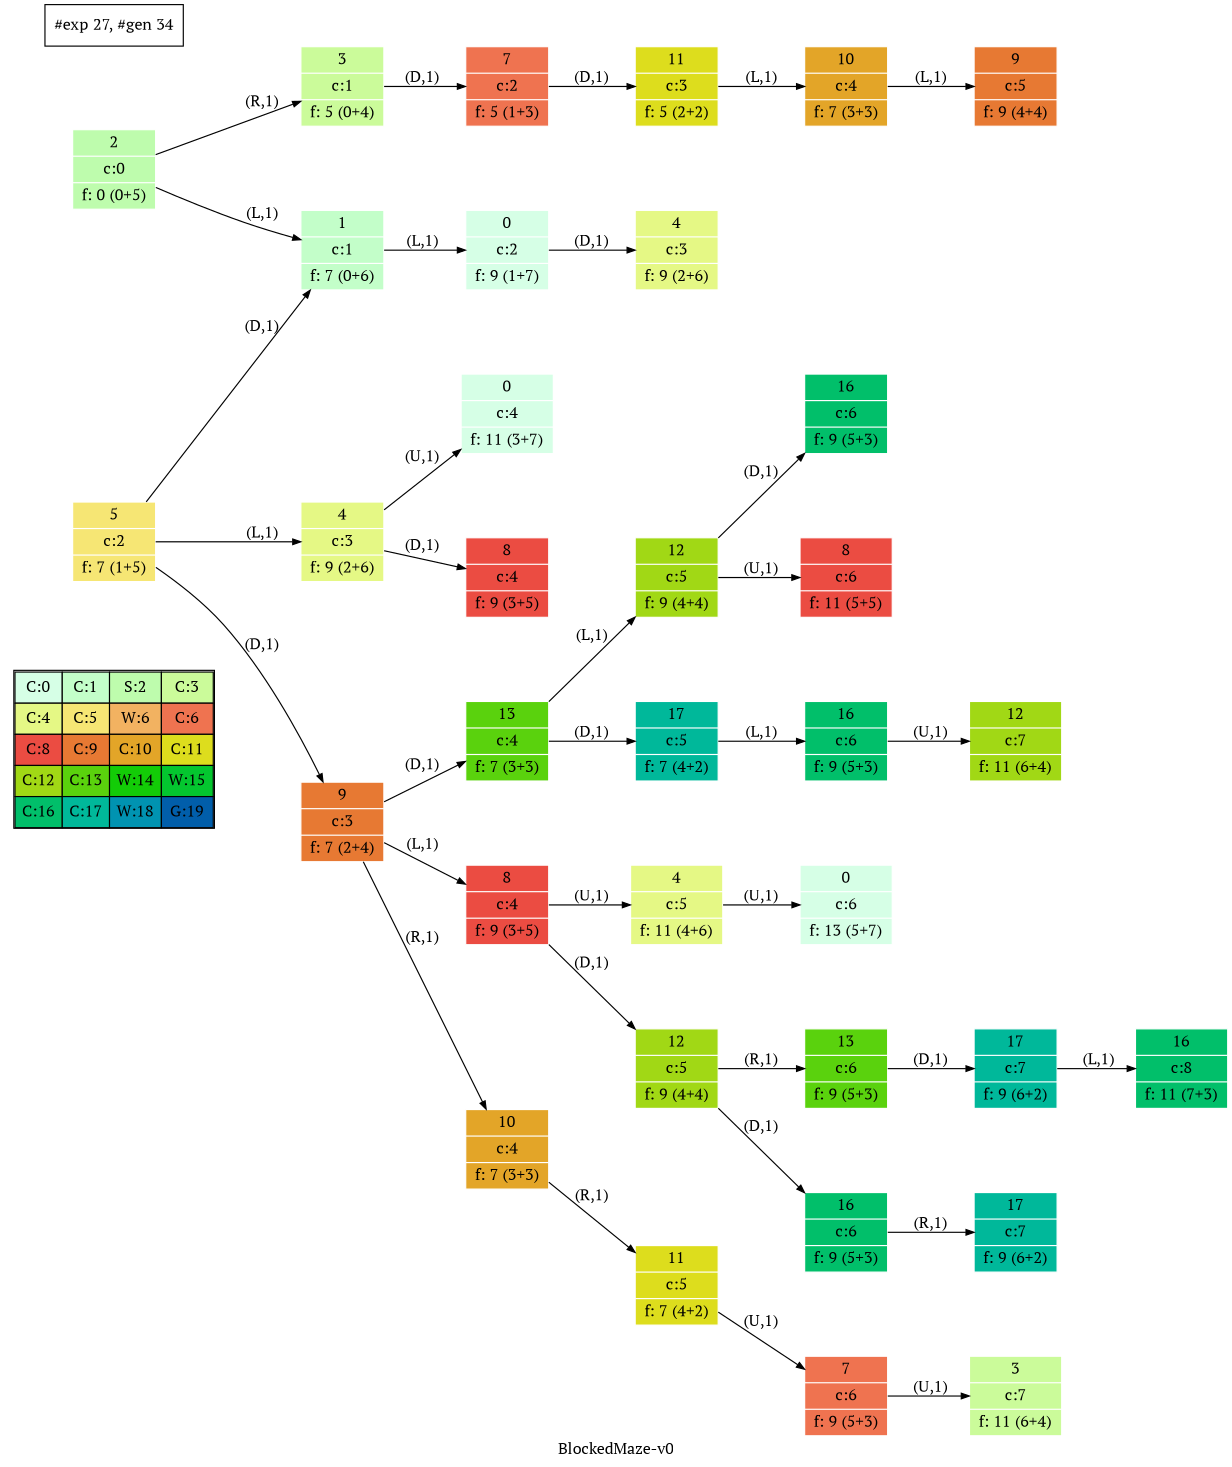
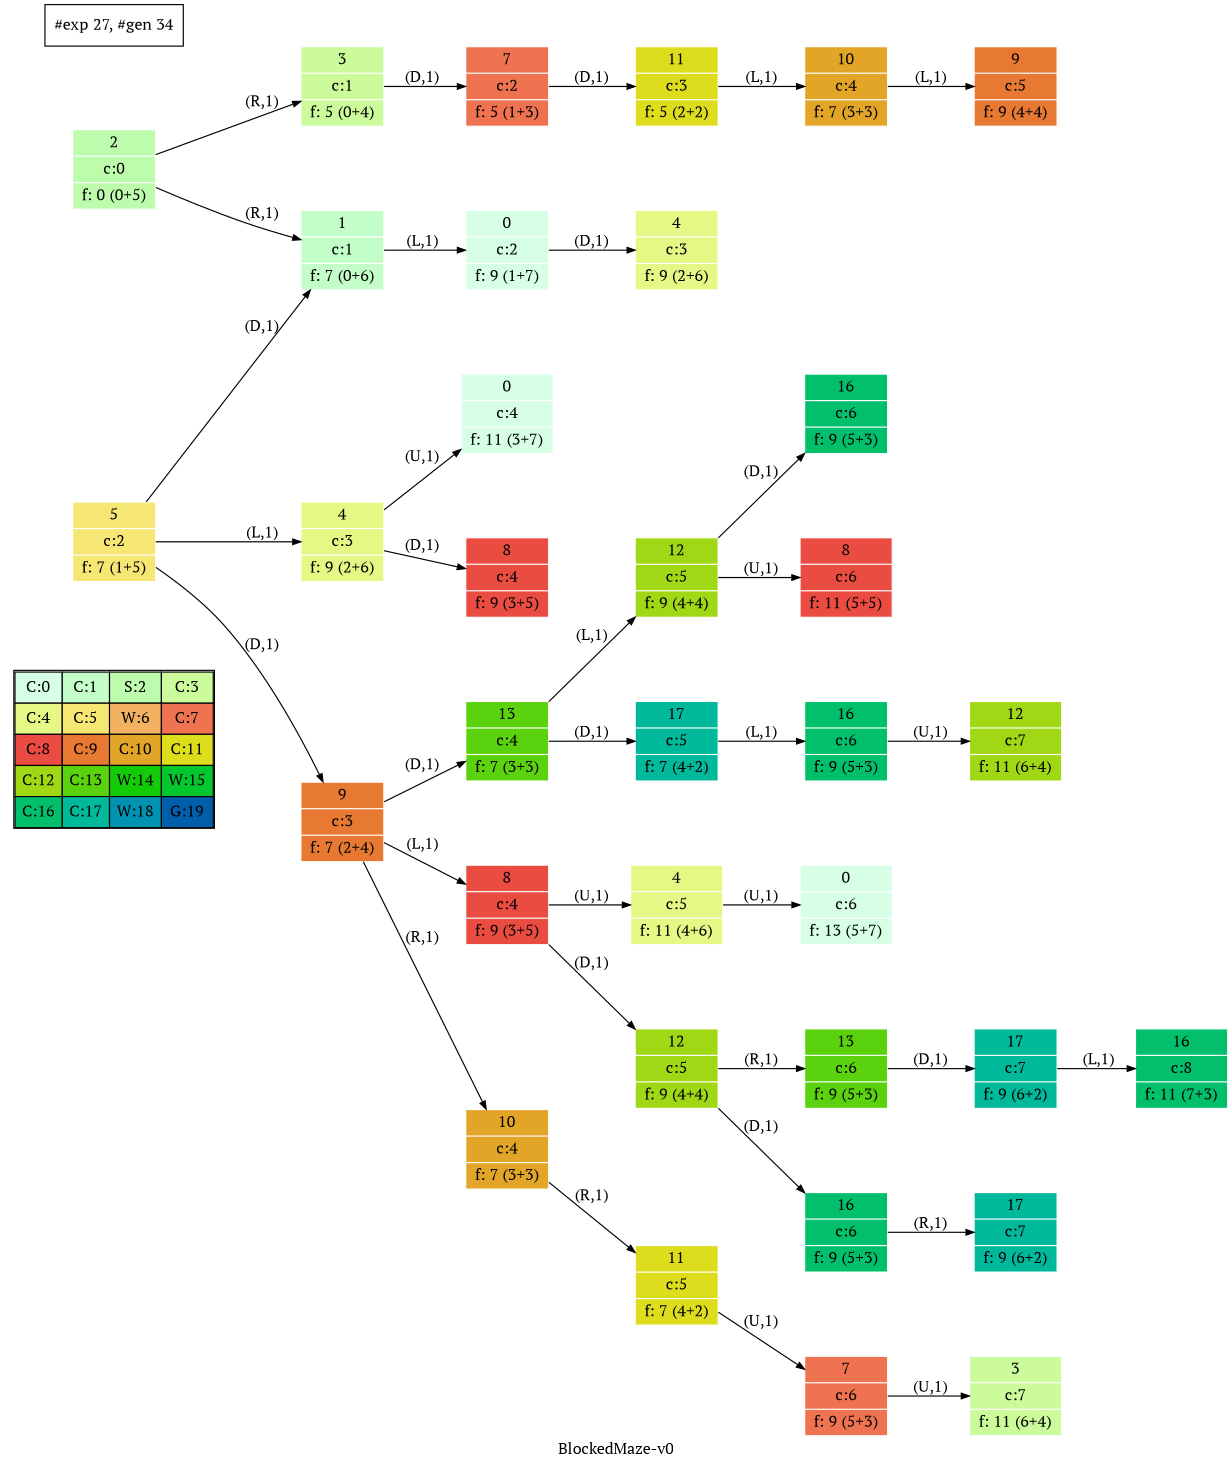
edge "2" -> "1": label "(L,1)" -> "(R,1)"
node "C:0": text "C:6" -> "C:7"
